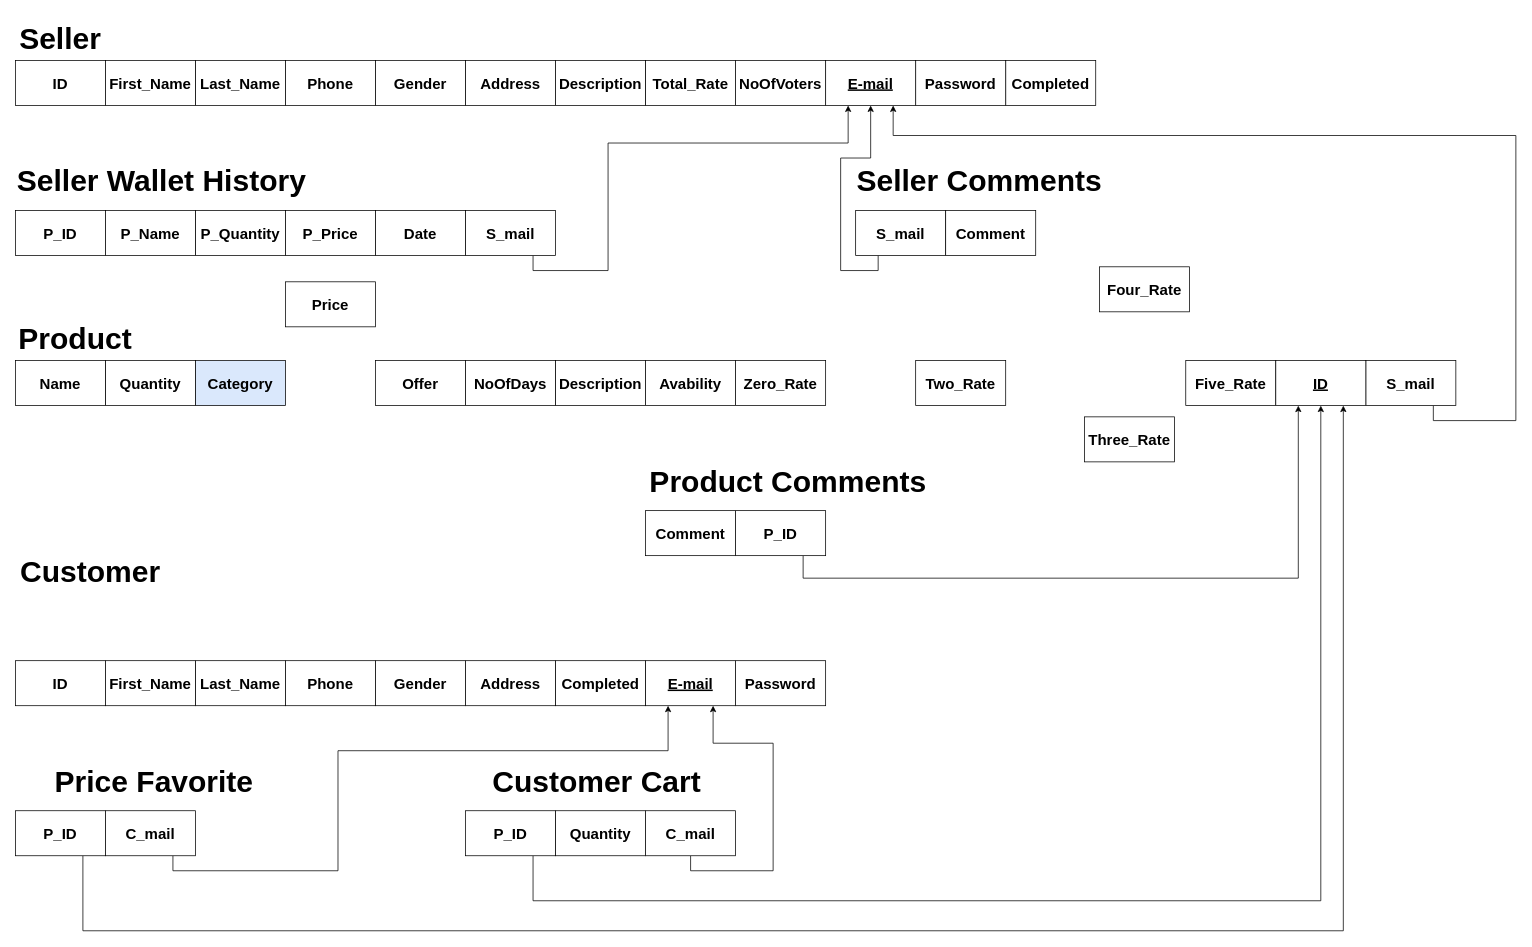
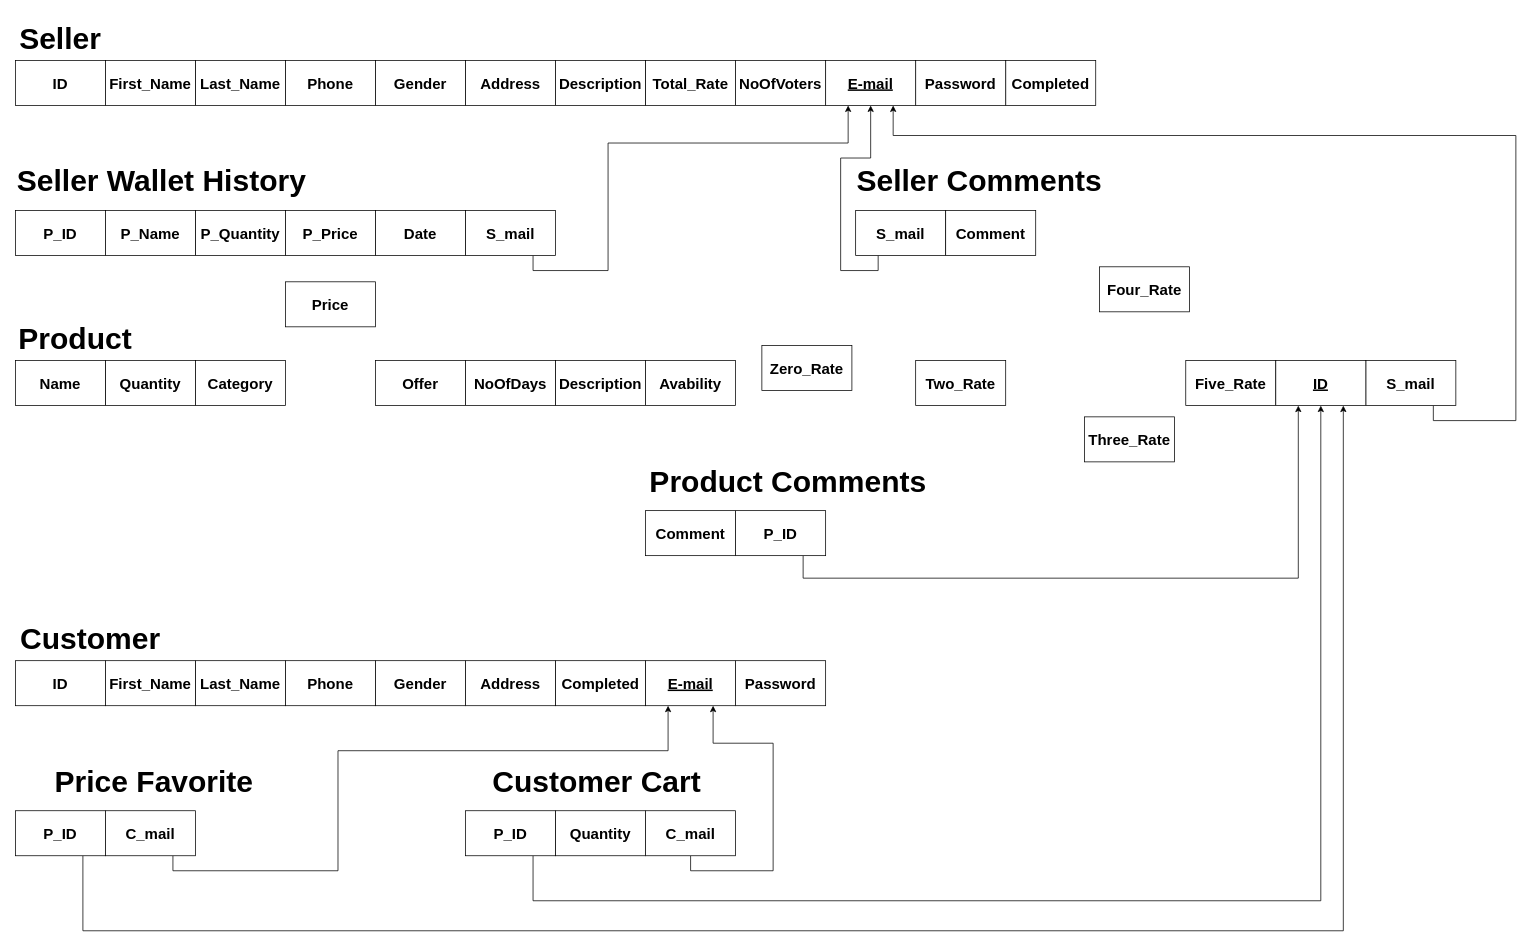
node "Category": fillcolor #dae8fc -> #ffffff
node "Zero_Rate": moved (780, 383) -> (807, 368)
node "Customer": moved (90, 570) -> (90, 638)
